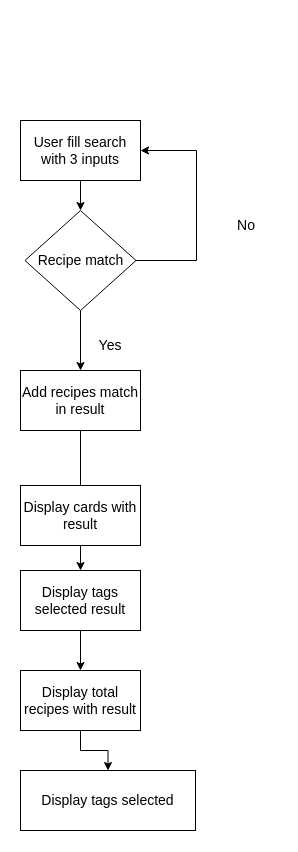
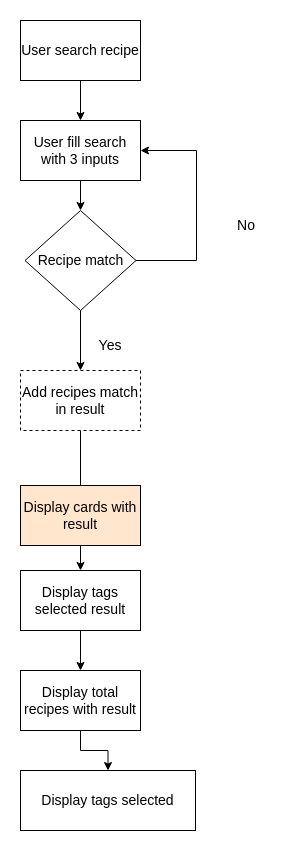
node "User search recipe": added
edge "User search recipe" -> "User fill search with 3 inputs": added
node "Add recipes matchin result": style solid -> dashed
node "Display cards with result": fillcolor #ffffff -> #ffe6cc
